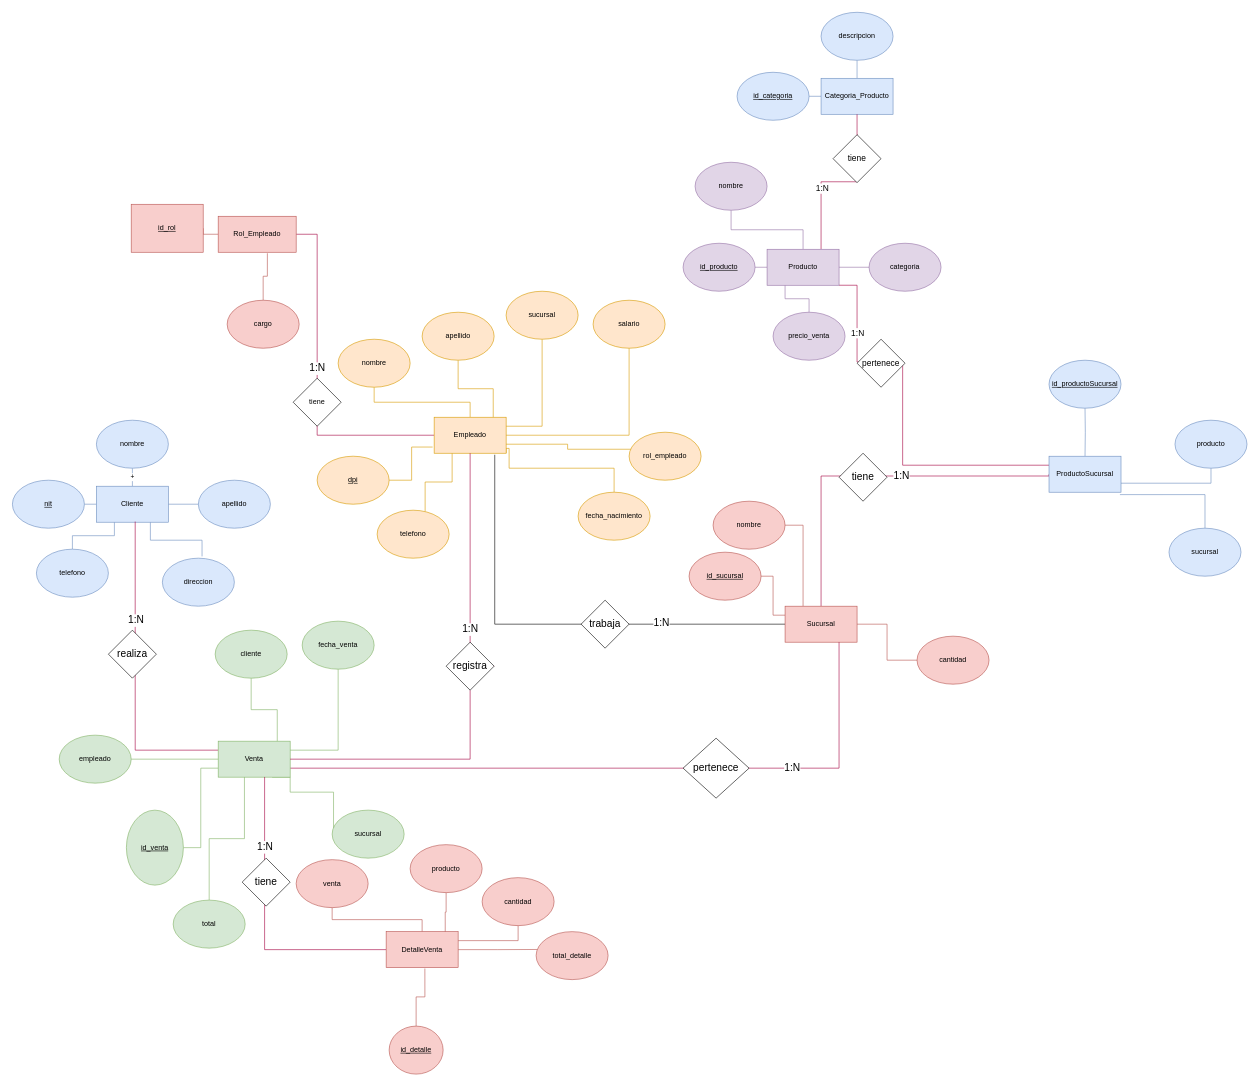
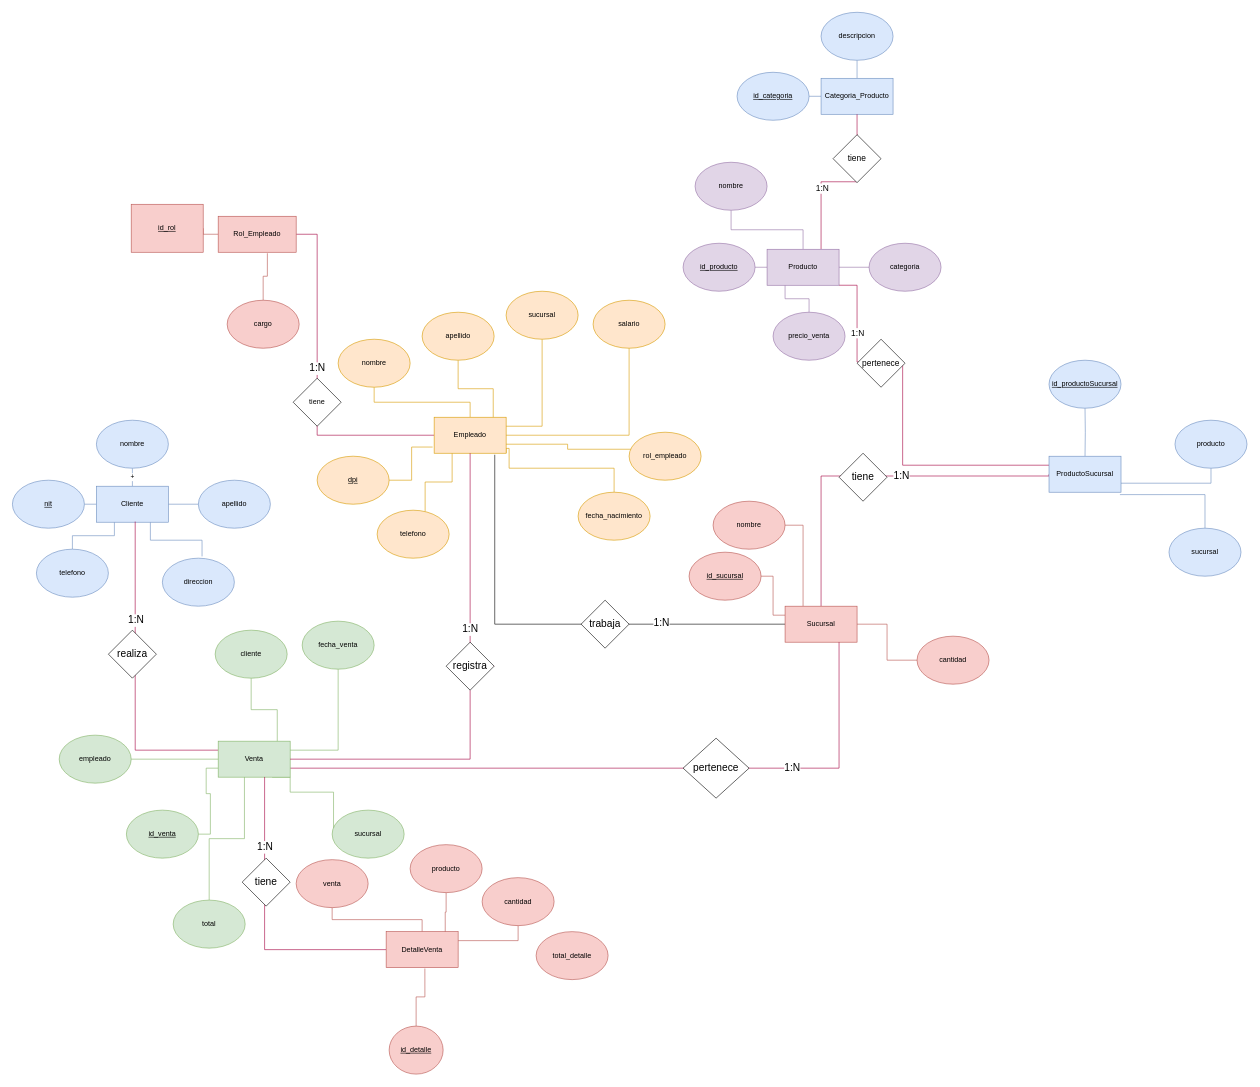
node "id_venta": size 57x75 -> 72x48
edge "DetalleVenta" -- "total_detalle": removed
